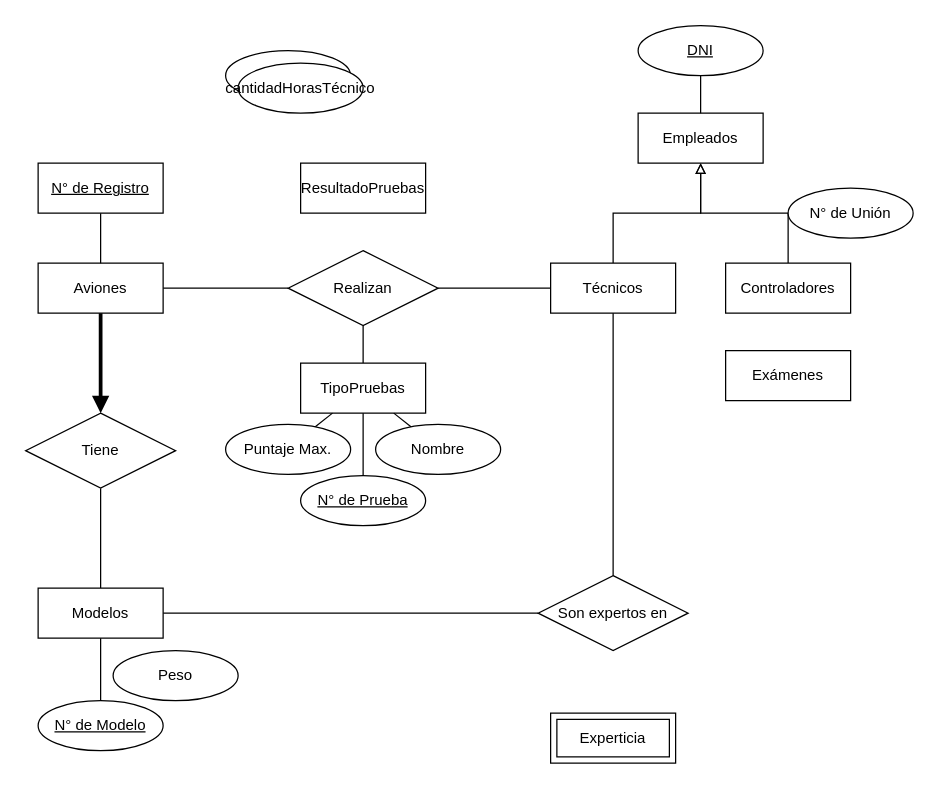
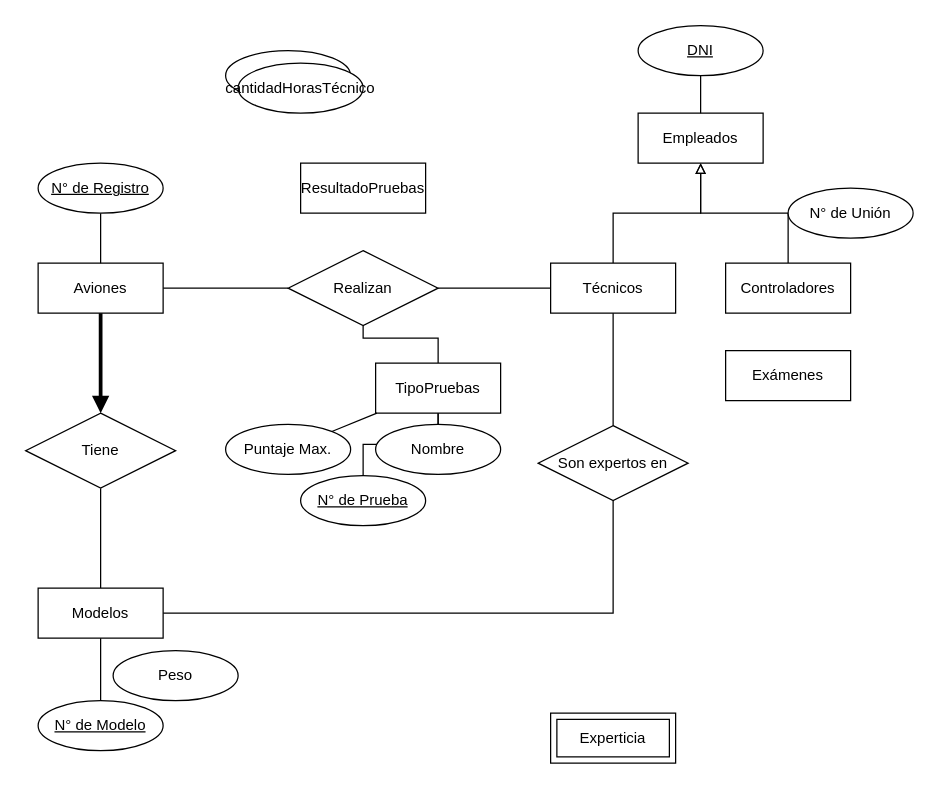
node "N° de Registro": shape rectangle -> ellipse
node "TipoPruebas": moved (363, 388) -> (438, 388)
node "Son expertos en": moved (613, 613) -> (613, 463)
